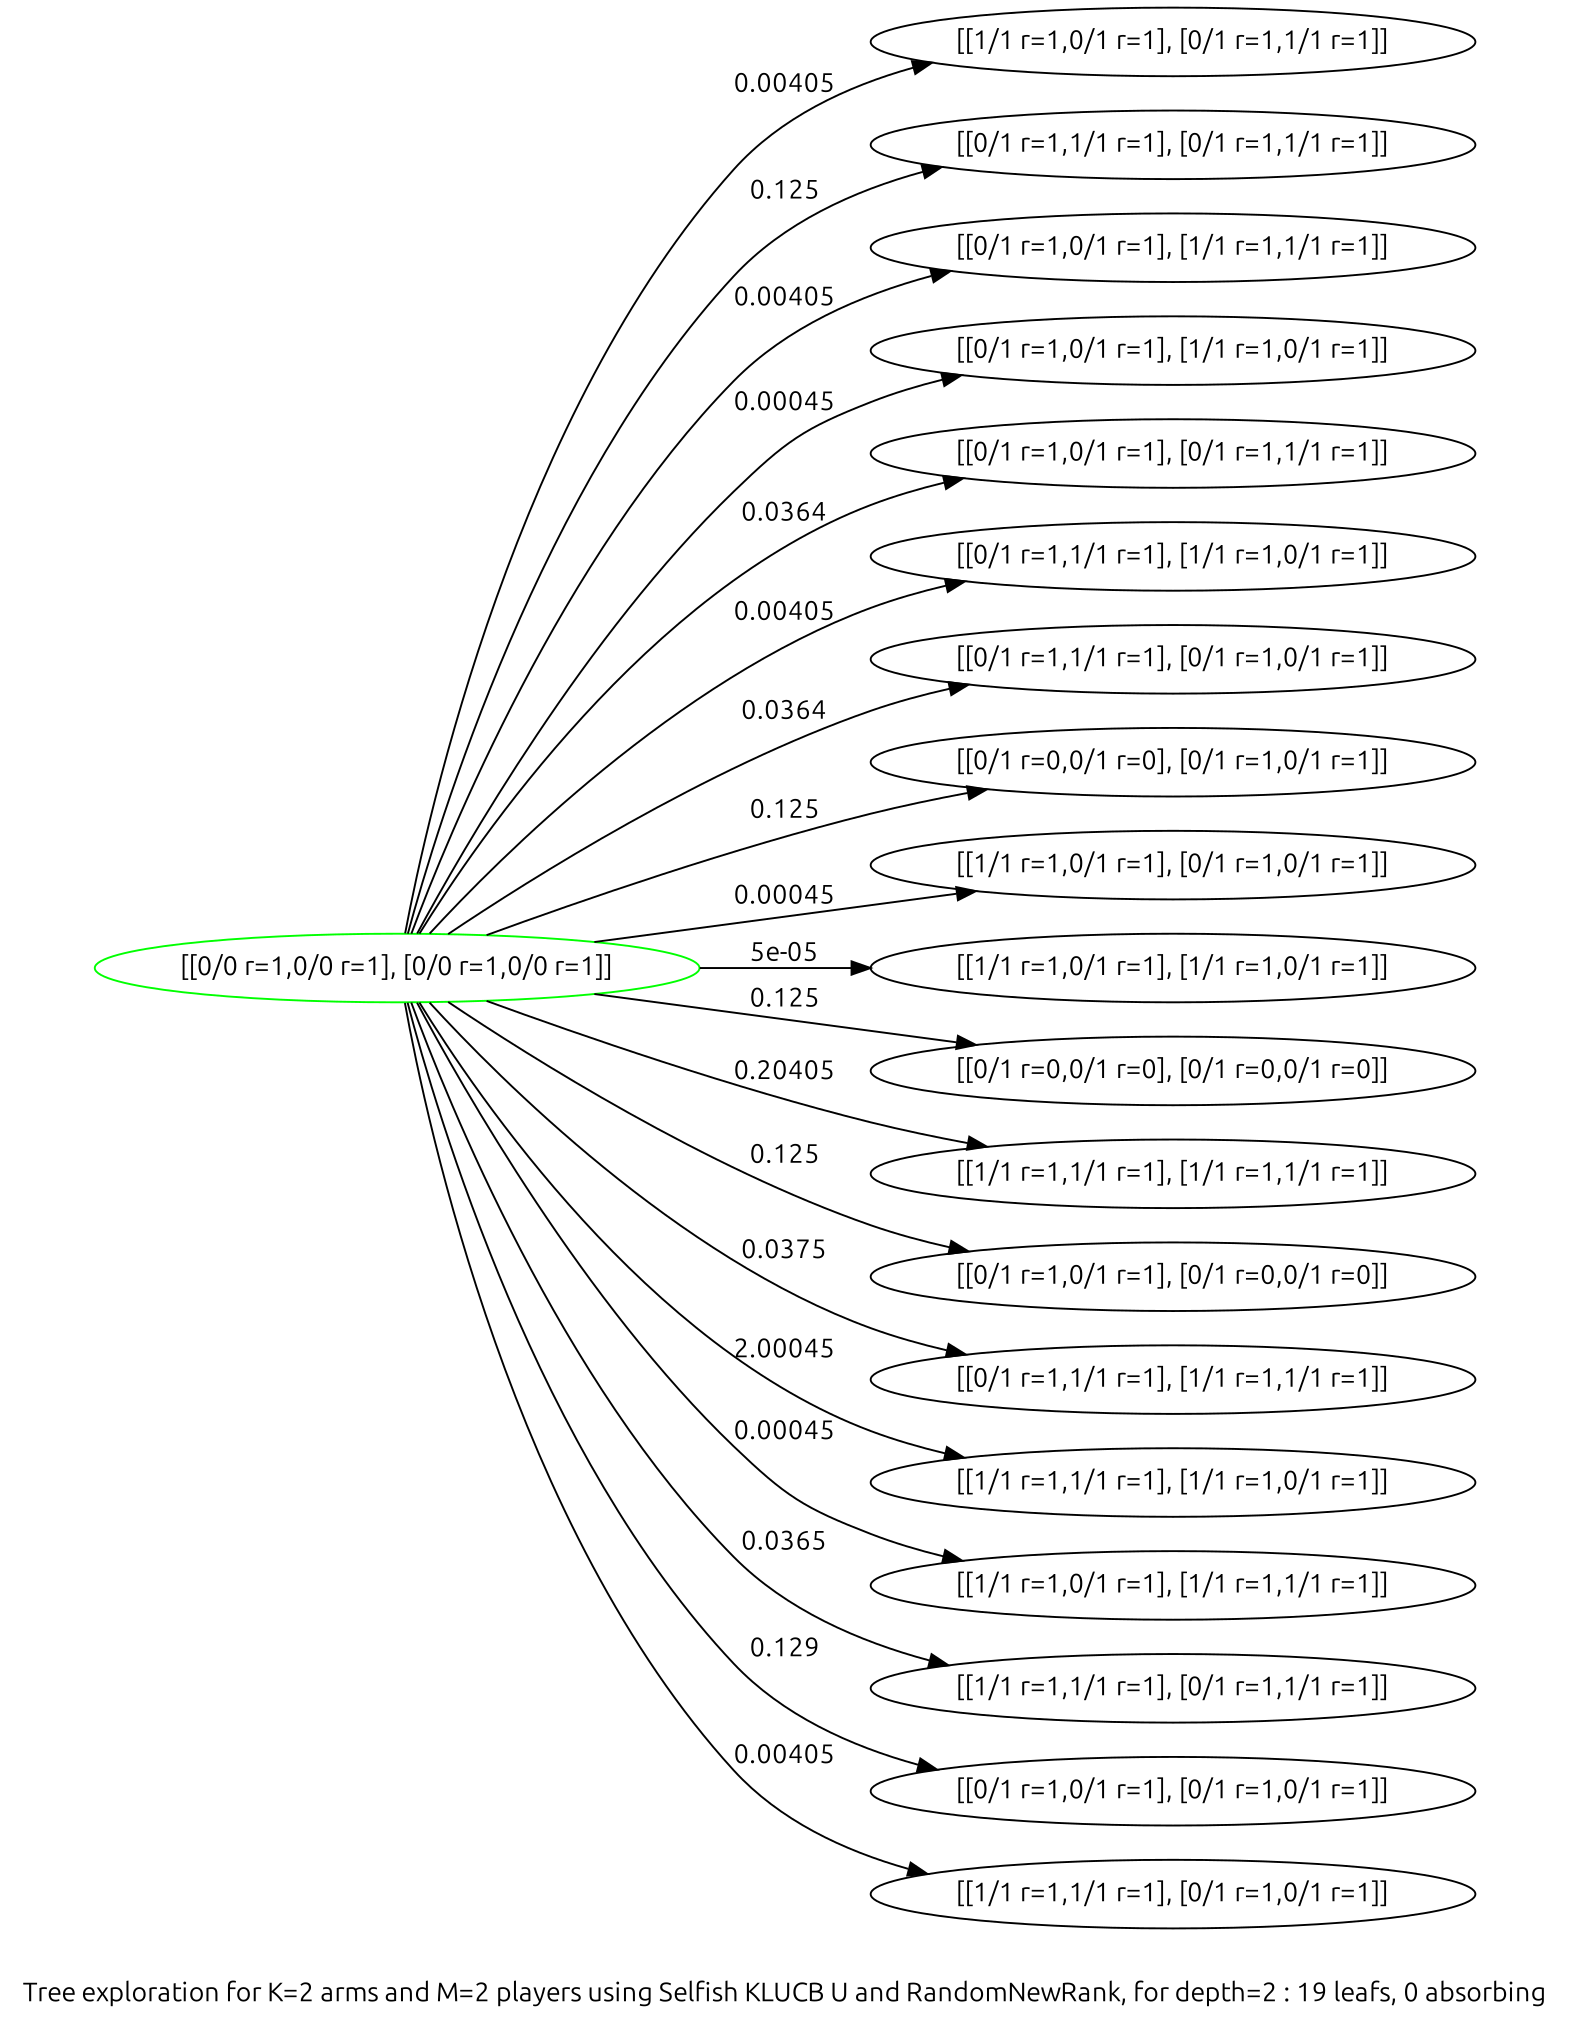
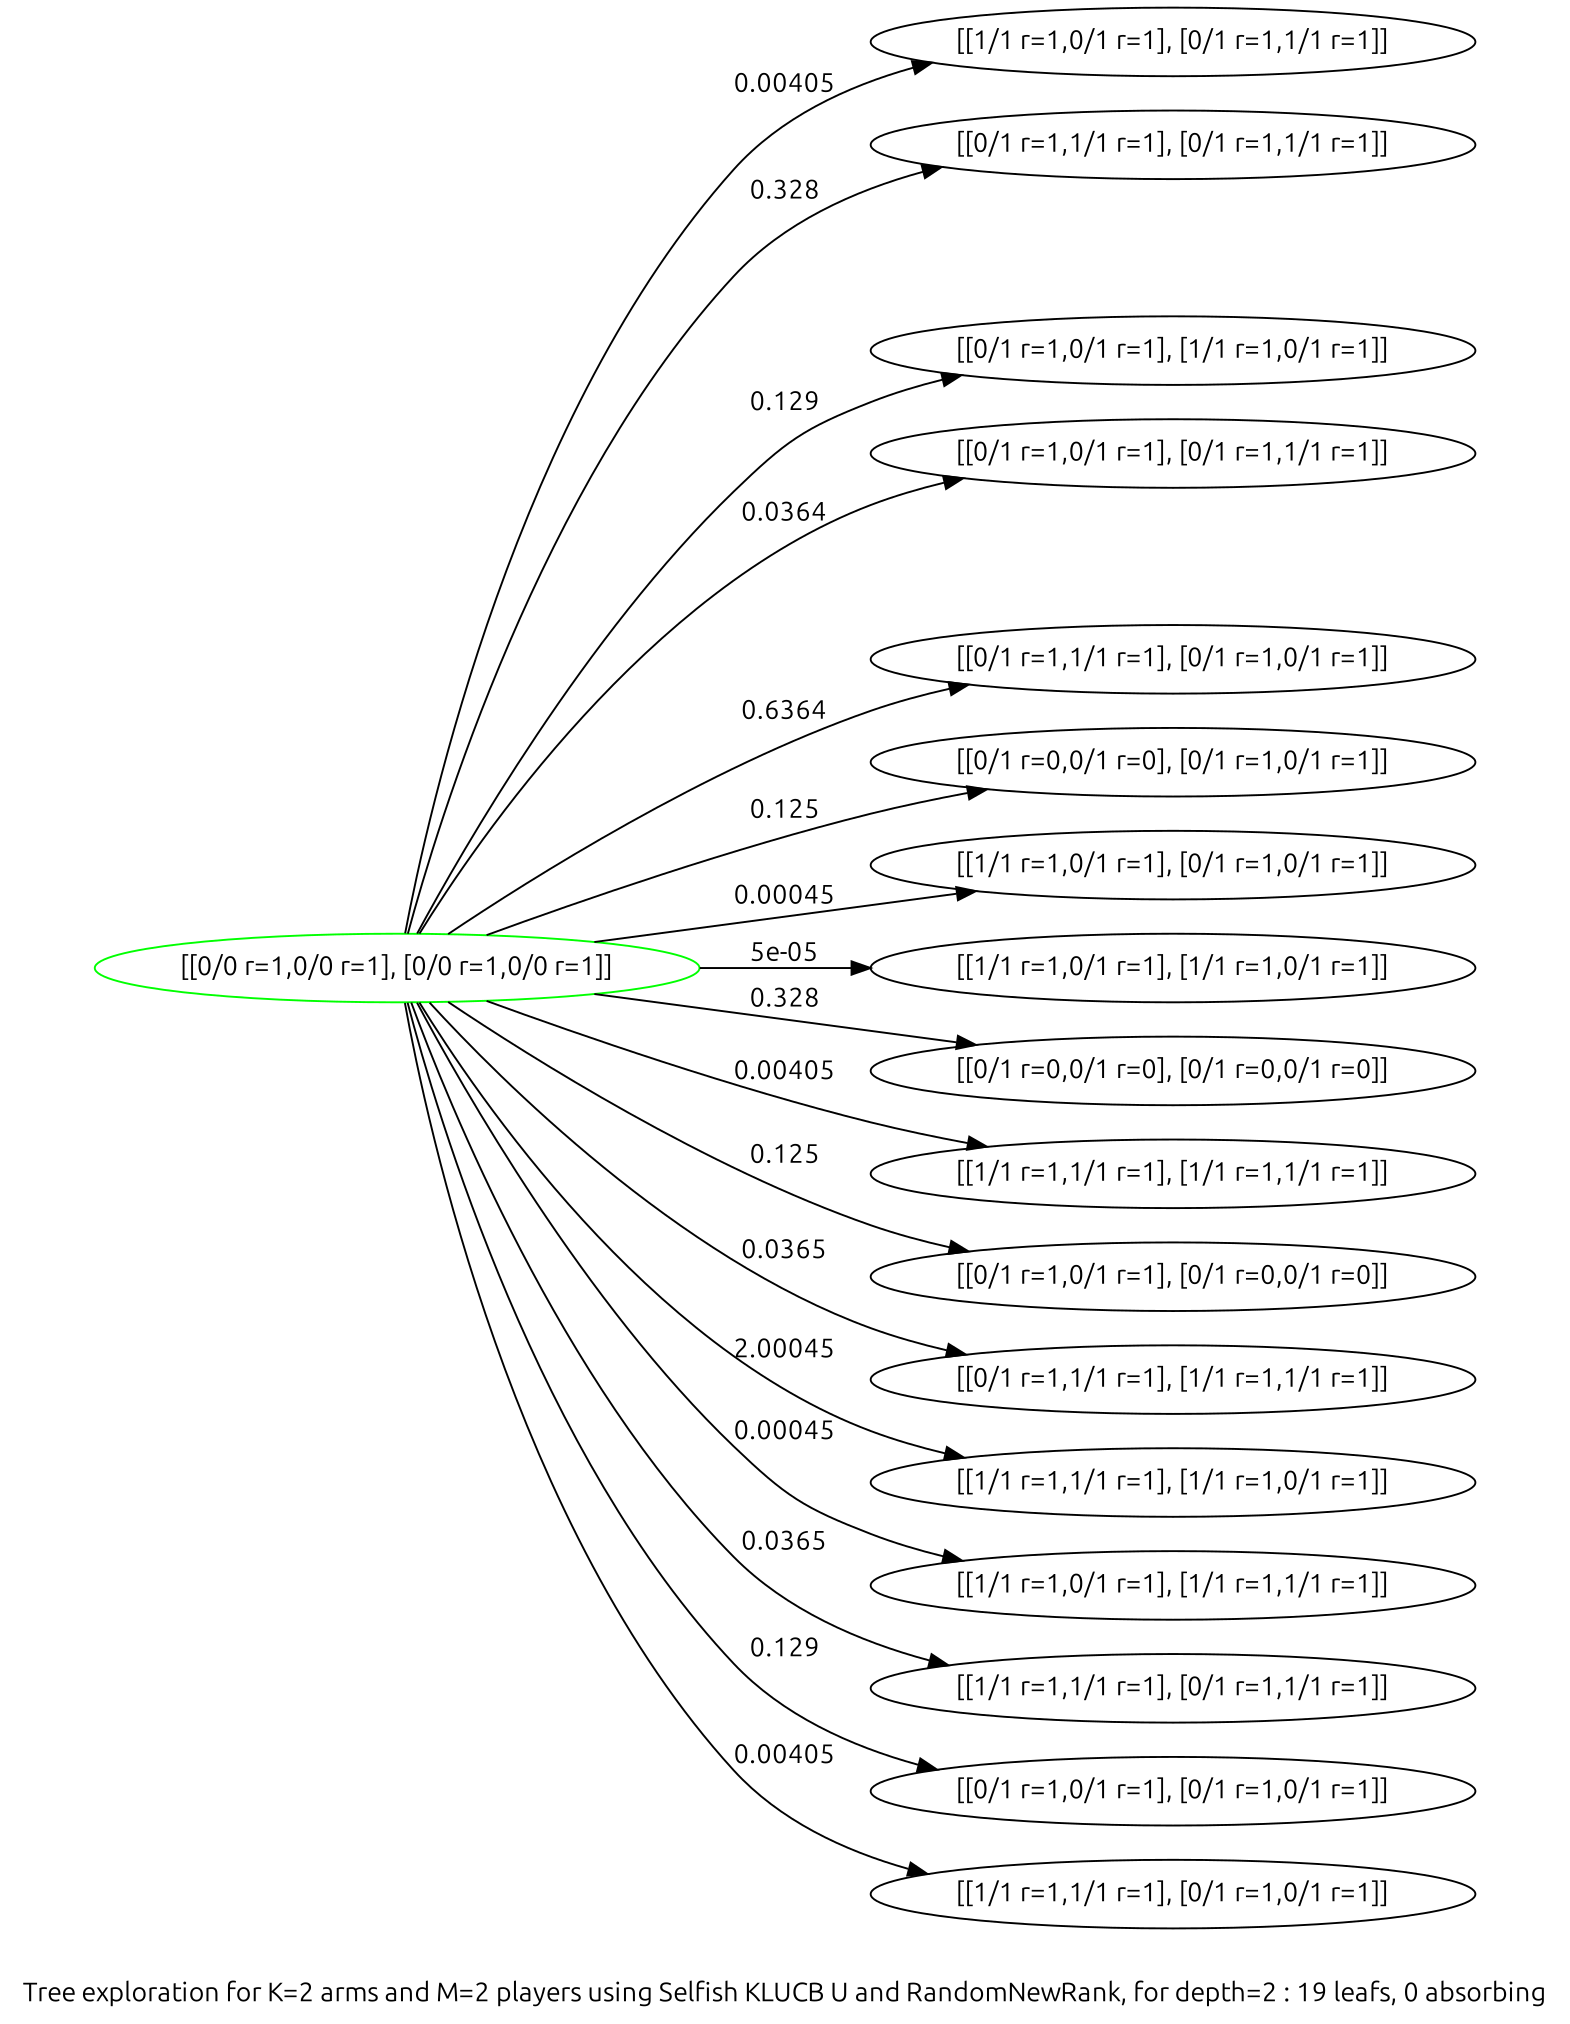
edge "[[0/0 r=1,0/0 r=1], [0/0 r=1,0/0 r=1]]" -> "[[0/1 r=1,1/1 r=1], [0/1 r=1,1/1 r=1]]": label "0.125" -> "0.328"
node "[[0/1 r=1,0/1 r=1], [1/1 r=1,1/1 r=1]]": removed
edge "[[0/0 r=1,0/0 r=1], [0/0 r=1,0/0 r=1]]" -> "[[0/1 r=1,0/1 r=1], [1/1 r=1,0/1 r=1]]": label "0.00045" -> "0.129"
node "[[0/1 r=1,1/1 r=1], [1/1 r=1,0/1 r=1]]": removed
edge "[[0/0 r=1,0/0 r=1], [0/0 r=1,0/0 r=1]]" -> "[[0/1 r=1,1/1 r=1], [0/1 r=1,0/1 r=1]]": label "0.0364" -> "0.6364"
edge "[[0/0 r=1,0/0 r=1], [0/0 r=1,0/0 r=1]]" -> "[[0/1 r=0,0/1 r=0], [0/1 r=0,0/1 r=0]]": label "0.125" -> "0.328"
edge "[[0/0 r=1,0/0 r=1], [0/0 r=1,0/0 r=1]]" -> "[[1/1 r=1,1/1 r=1], [1/1 r=1,1/1 r=1]]": label "0.20405" -> "0.00405"
edge "[[0/0 r=1,0/0 r=1], [0/0 r=1,0/0 r=1]]" -> "[[0/1 r=1,1/1 r=1], [1/1 r=1,1/1 r=1]]": label "0.0375" -> "0.0365"
